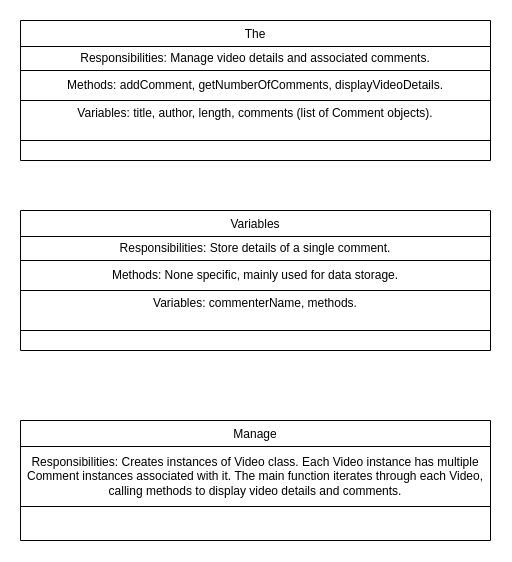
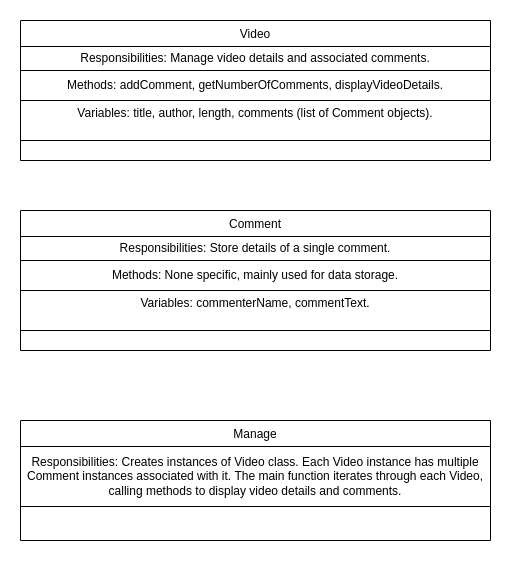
node "The": label "The" -> "Video"
node "Variables": label "Variables" -> "Comment"
node "Variables: commenterName, methods.": label "Variables: commenterName, methods." -> "Variables: commenterName, commentText."
